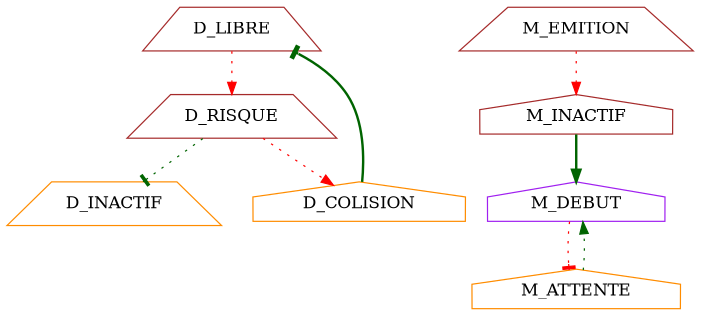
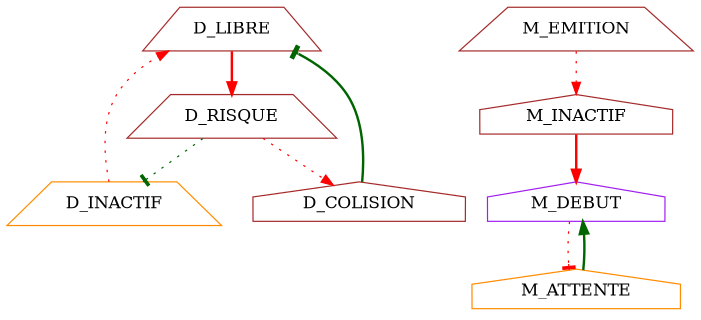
edge "D_LIBRE" -> "D_RISQUE": style dotted -> bold
edge "D_INACTIF" -> "D_LIBRE": added
edge "M_INACTIF" -> "M_DEBUT": color darkgreen -> red
node "D_COLISION": color darkorange -> brown
edge "M_ATTENTE" -> "M_DEBUT": style dotted -> bold
